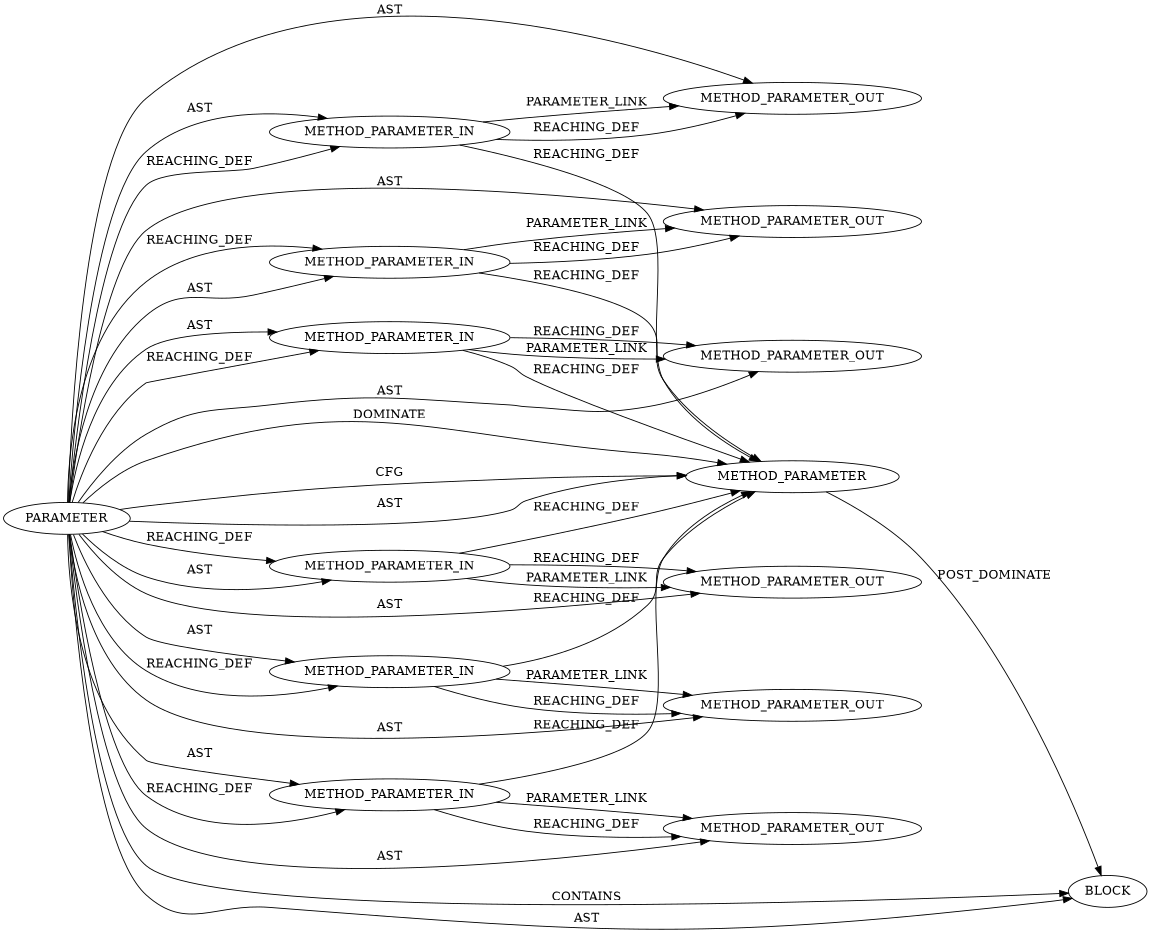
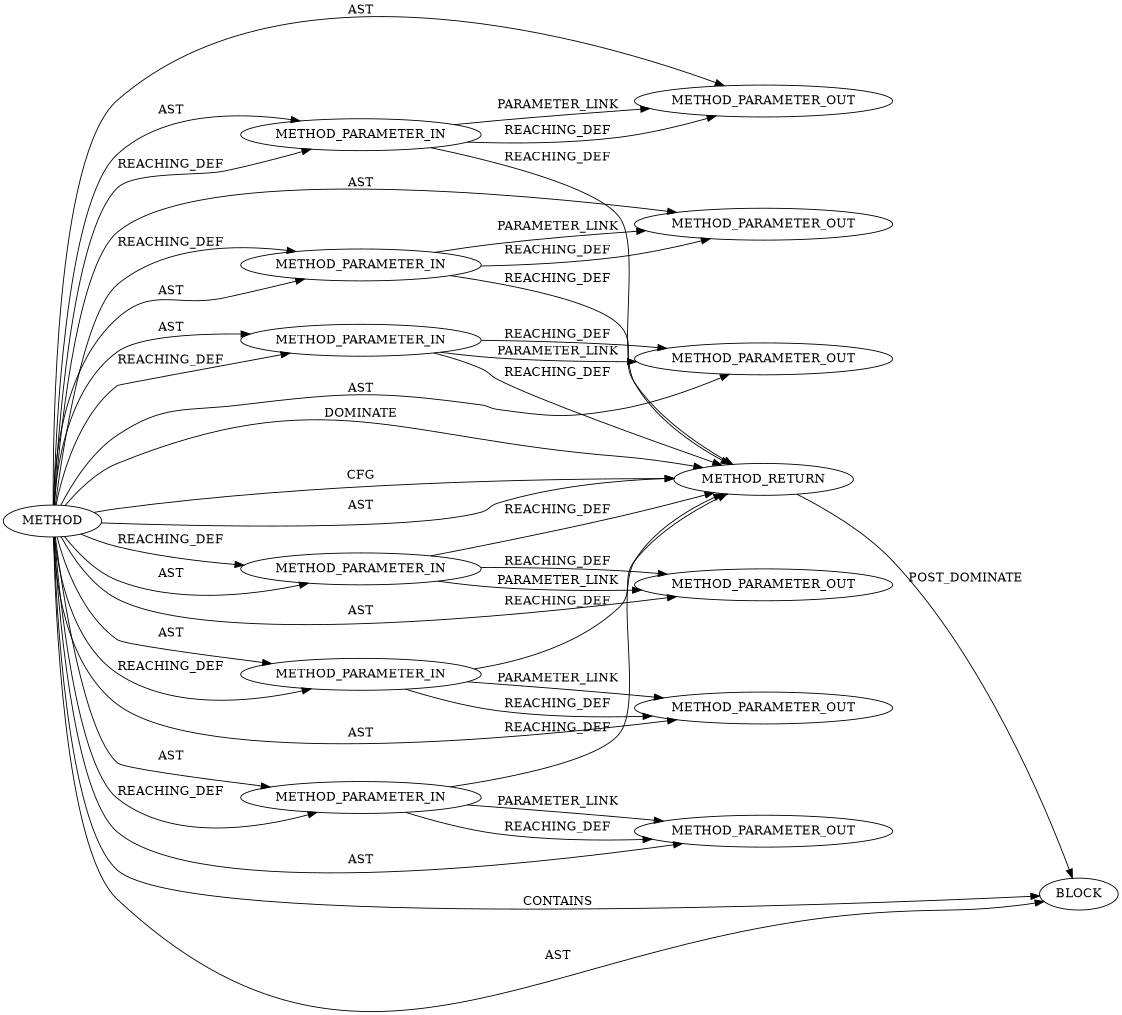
node "METHOD_PARAMETER": label "METHOD_PARAMETER" -> "METHOD_RETURN"
node "PARAMETER": label "PARAMETER" -> "METHOD"
